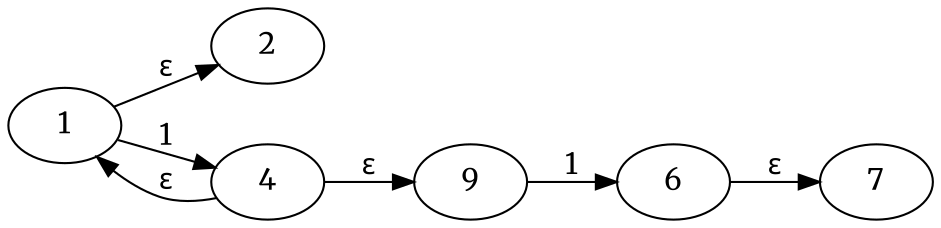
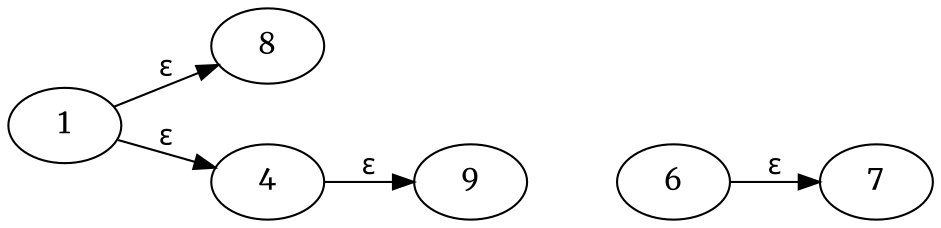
node "2": label "2" -> "8"
edge "1" -> "4": label "1" -> "ε"
edge "9" -> "6": removed, label "1"
edge "4" -> "1": removed, label "ε"
